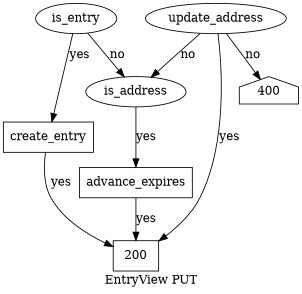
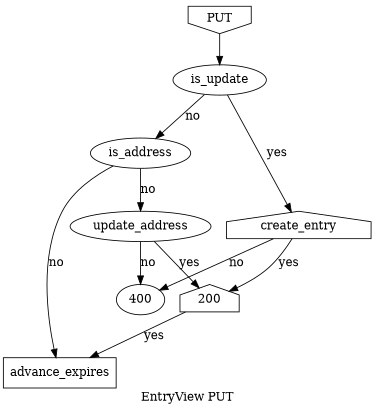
node "is_entry": label "is_entry" -> "is_update"
node "PUT": added
edge "update_address" -> "is_address": reversed
node "400": shape house -> ellipse
node "create_entry": shape box -> house
edge "is_address" -> "advance_expires": label "yes" -> "no"
edge "advance_expires" -> "200": reversed
node "200": shape box -> house
edge "create_entry" -> "400": added, label "no"
